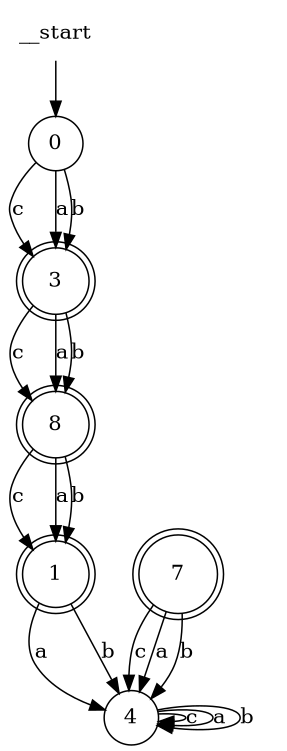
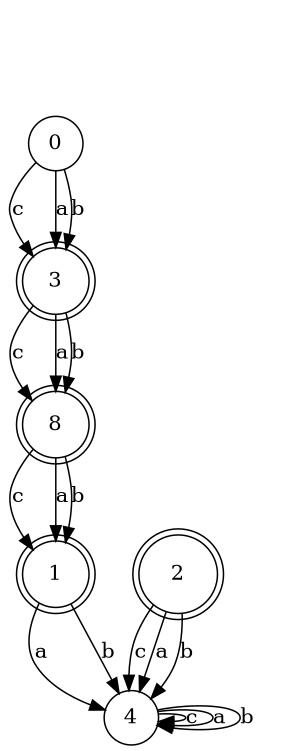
node "__start": removed
node "7": label "7" -> "2"
